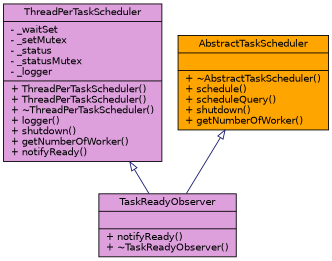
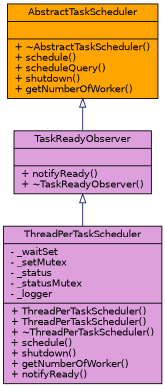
node "ThreadPerTaskScheduler": text "+ logger()" -> "+ schedule()"
edge "TaskReadyObserver" -> "ThreadPerTaskScheduler": reversed
